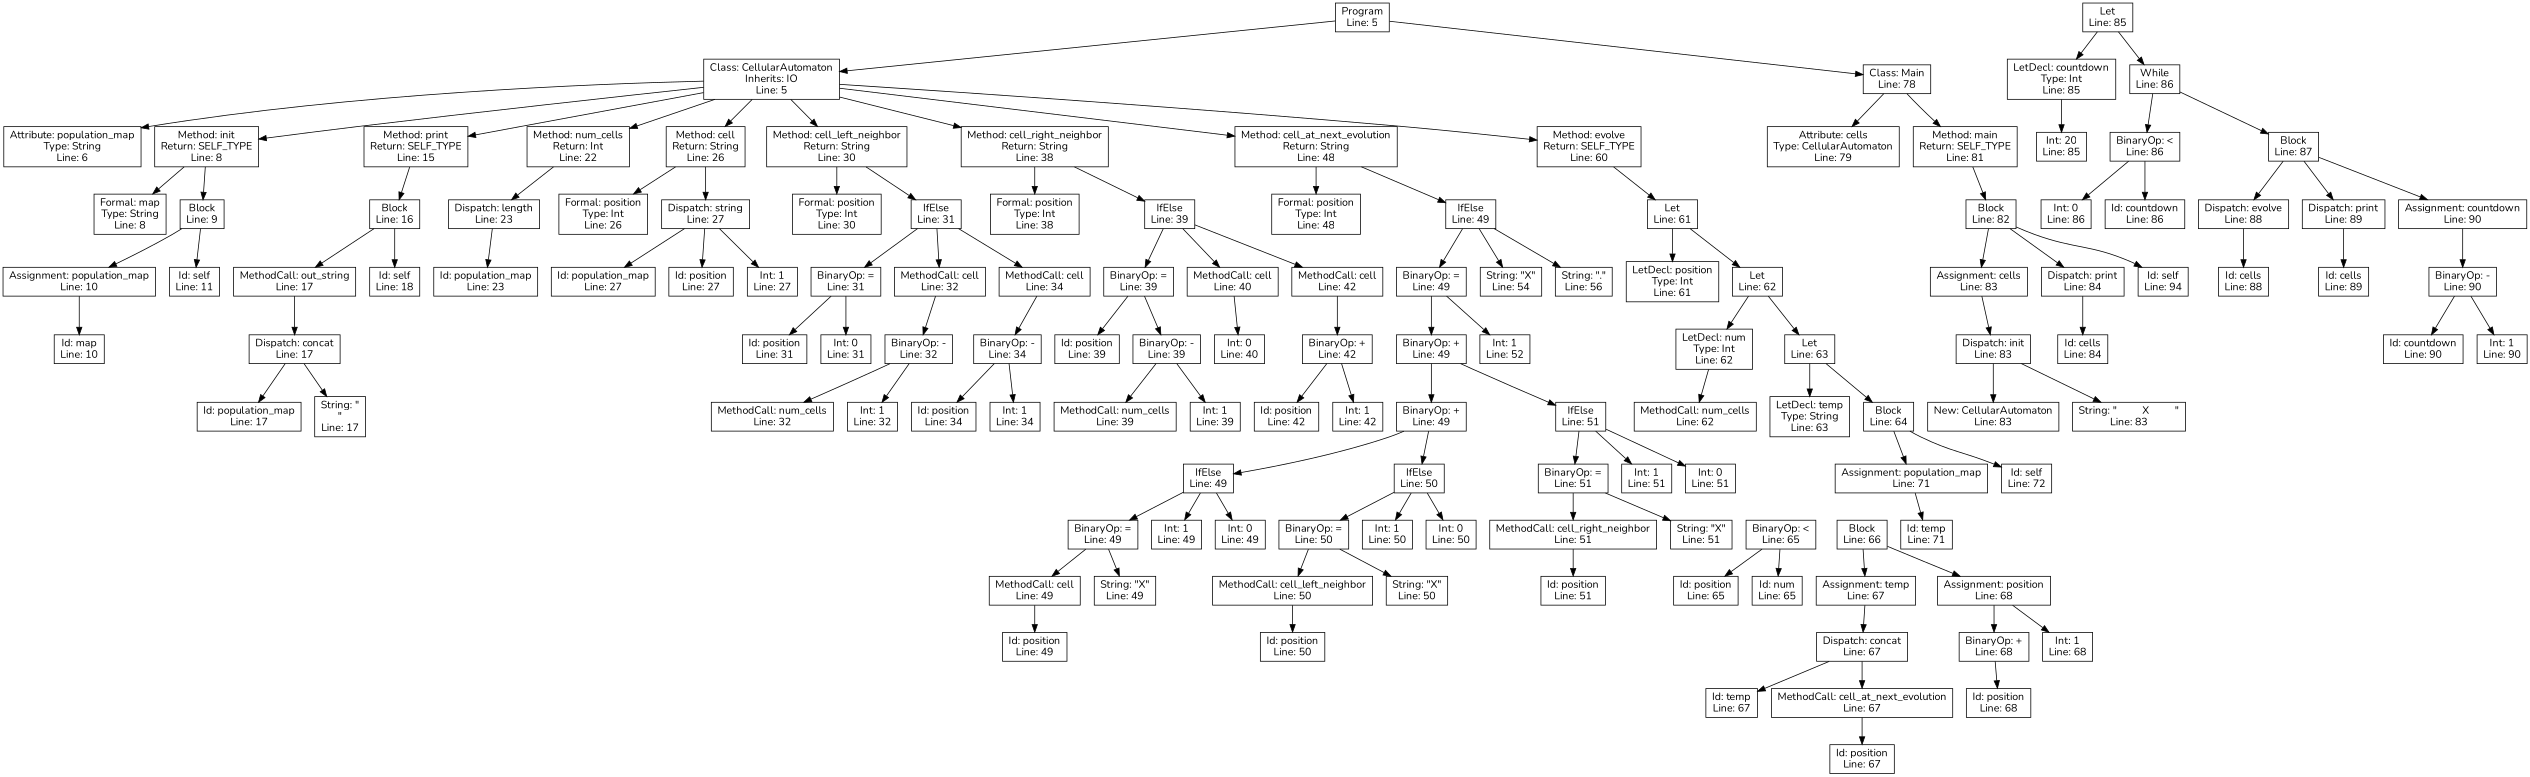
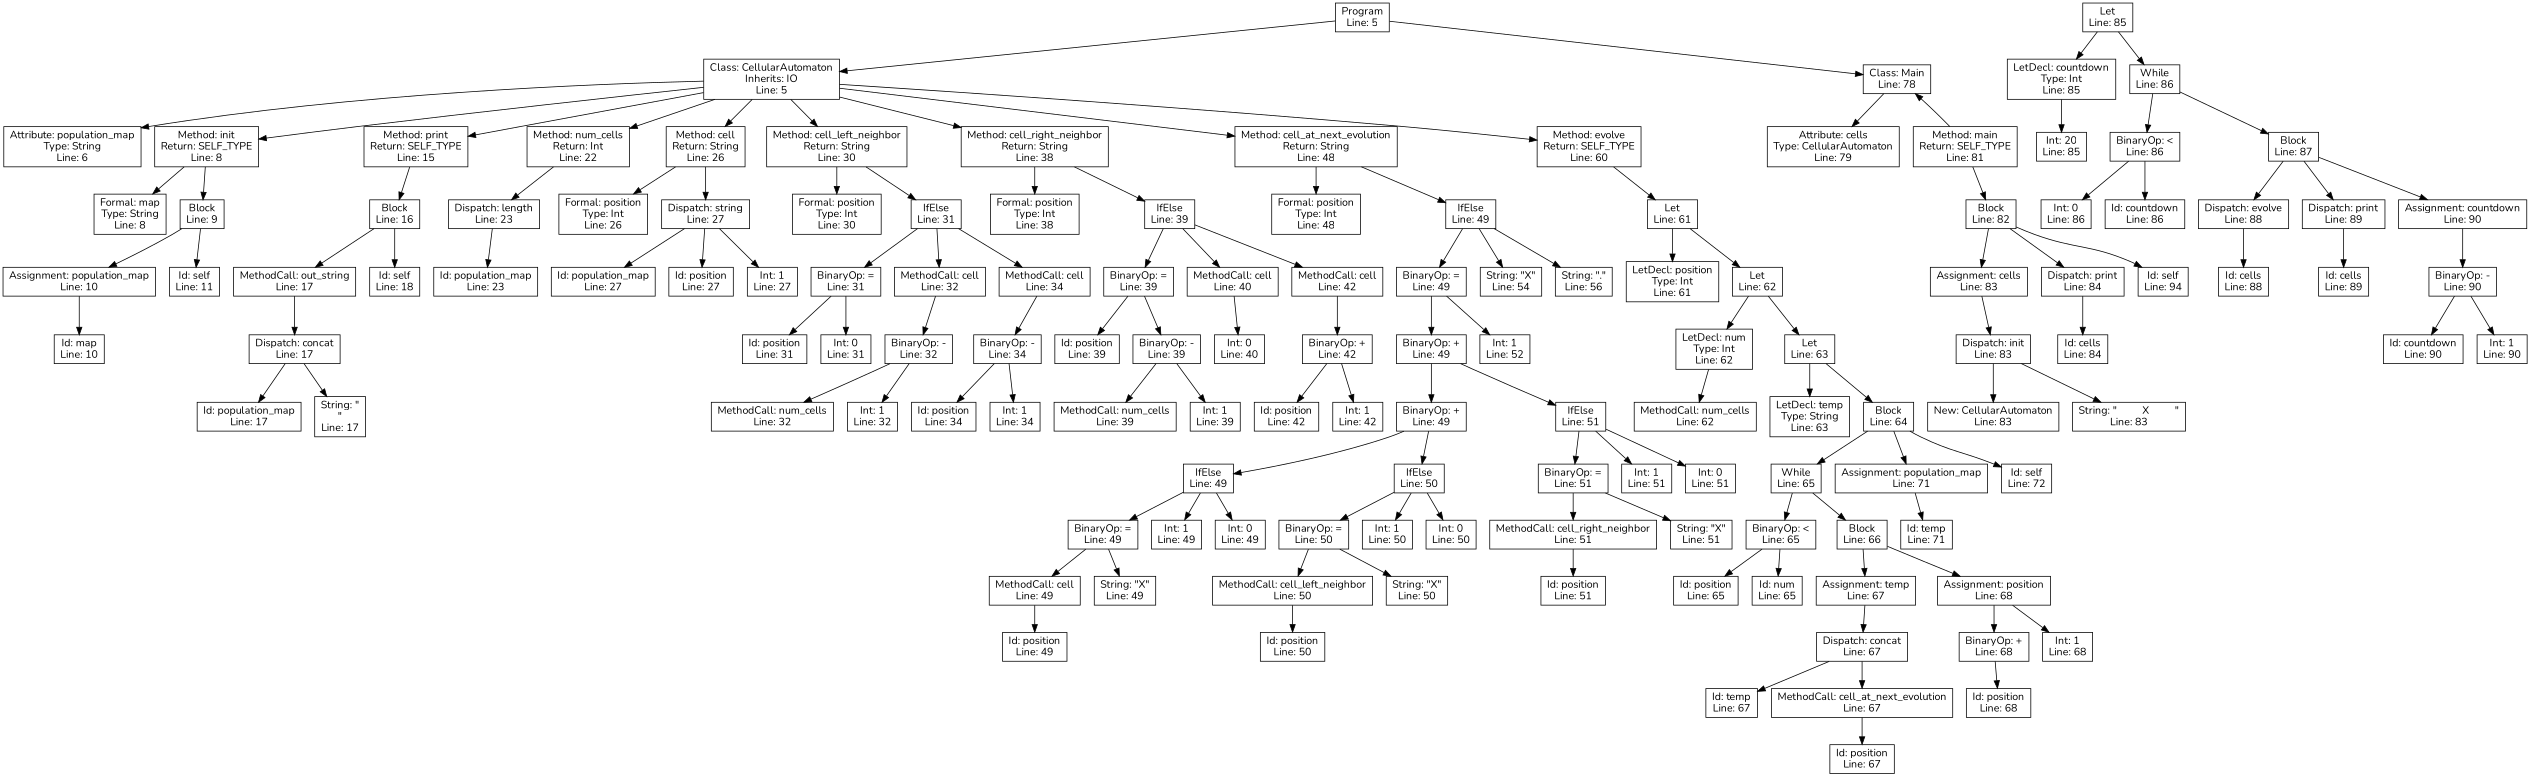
edge "Class: Main Line: 78" -> "Method: main Return: SELF_TYPE Line: 81": reversed
node "While Line: 65": added
